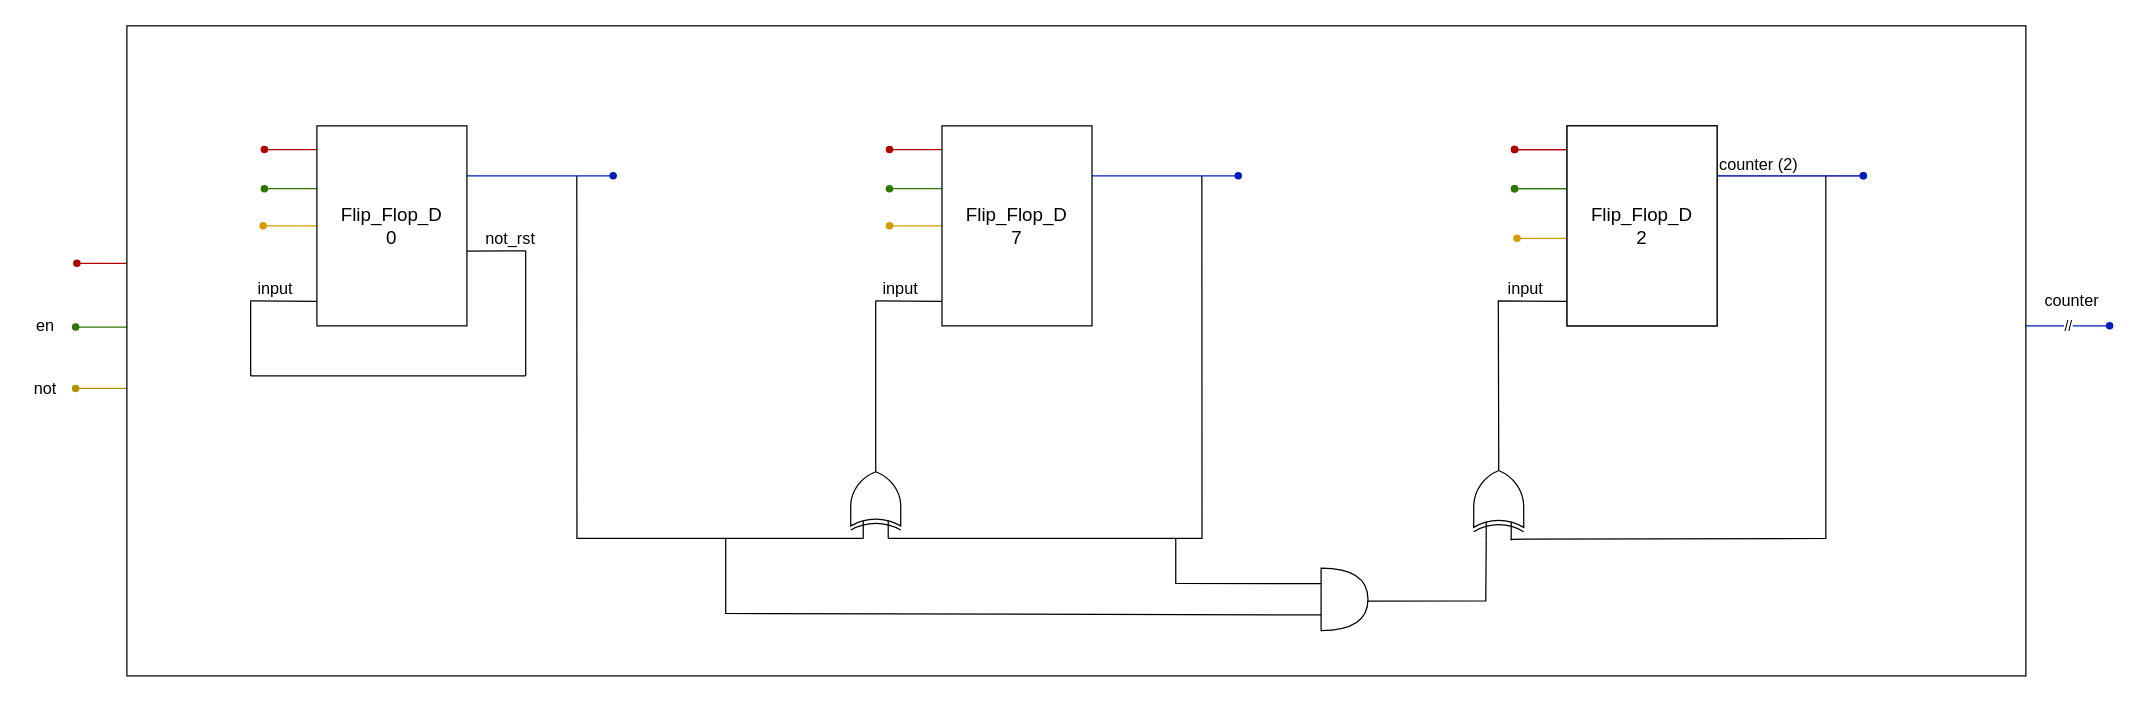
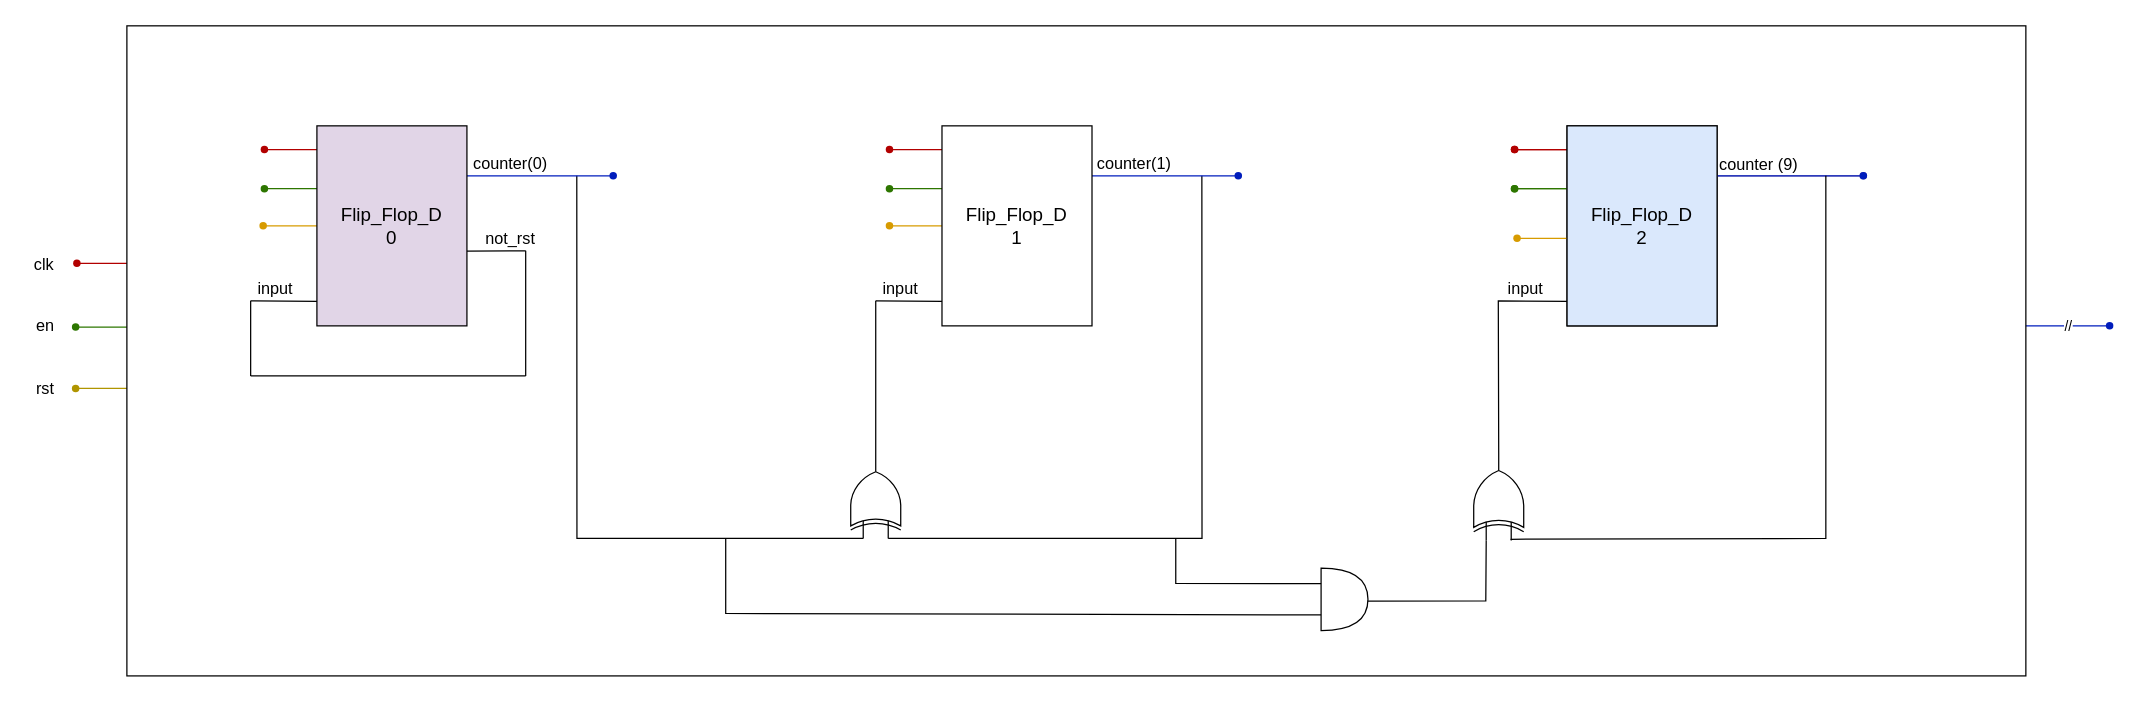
node "counter(0)": added
node "counter(1)": added
node "counter (2)": label "counter (2)" -> "counter (9)"
node "Flip_Flop_D 0": fillcolor #ffffff -> #e1d5e7
node "Flip_Flop_D 7": label "Flip_Flop_D 7" -> "Flip_Flop_D 1"
node "Flip_Flop_D 2": fillcolor #ffffff -> #dae8fc
node "clk": added
node "counter": removed
node "not": label "not" -> "rst"
